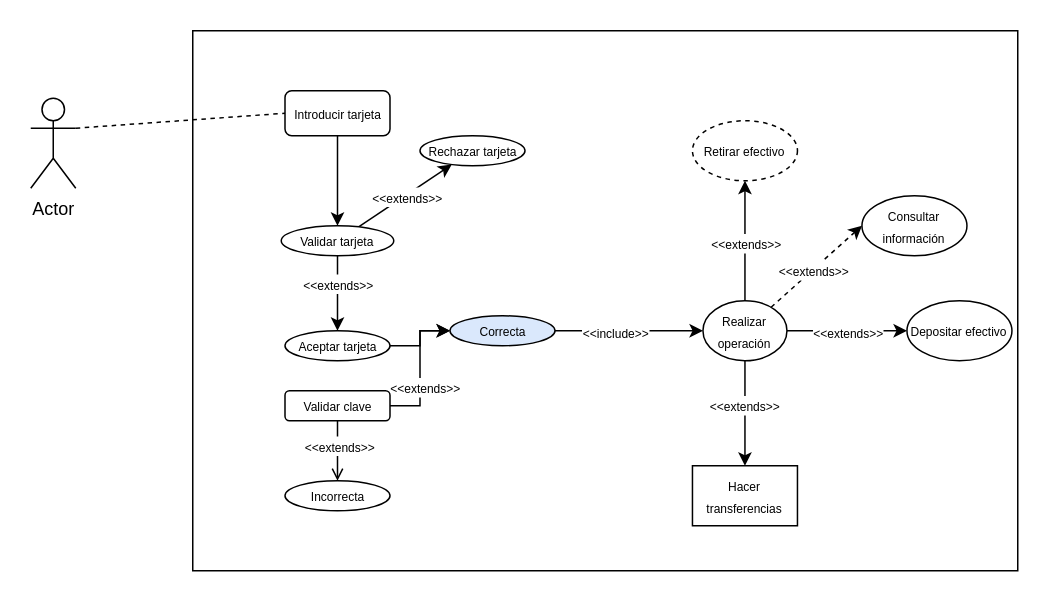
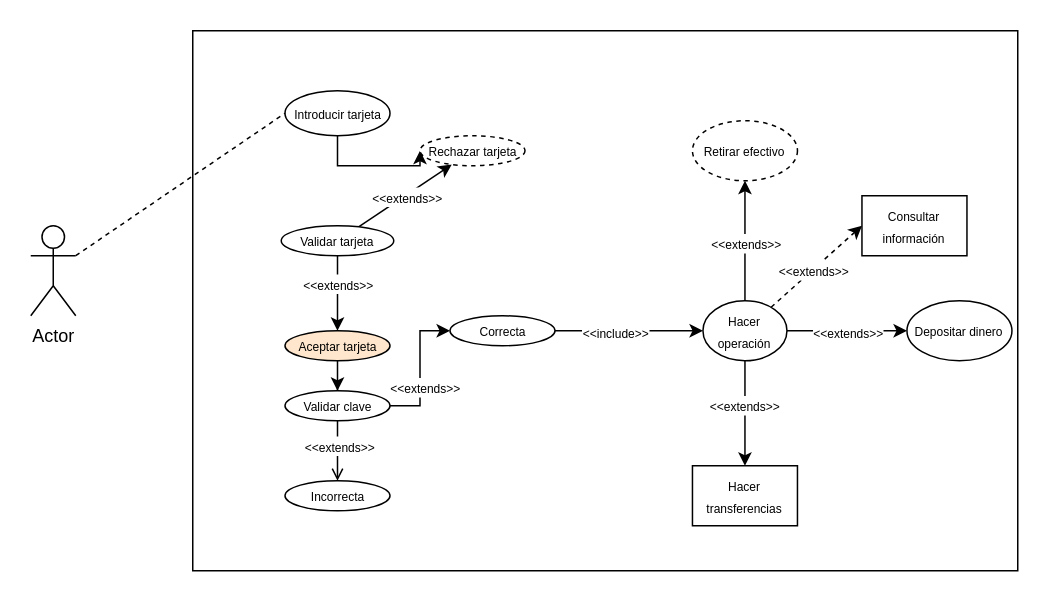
node "Introducir tarjeta": shape rounded rectangle -> ellipse
node "Actor": moved (53, 143) -> (53, 271)
node "Rechazar tarjeta": style solid -> dashed
edge "Introducir tarjeta" -> "Validar tarjeta": now "Introducir tarjeta" -> "Rechazar tarjeta"
node "Consultar información": shape ellipse -> rectangle
node "Correcta": fillcolor #dae8fc -> #ffffff
node "Realizar operación": label "Realizar operación" -> "Hacer operación"
node "Depositar efectivo": label "Depositar efectivo" -> "Depositar dinero"
node "Aceptar tarjeta": fillcolor #ffffff -> #ffe6cc
edge "Aceptar tarjeta" -> "Correcta": now "Aceptar tarjeta" -> "Validar clave"
node "Validar clave": shape rounded rectangle -> ellipse
